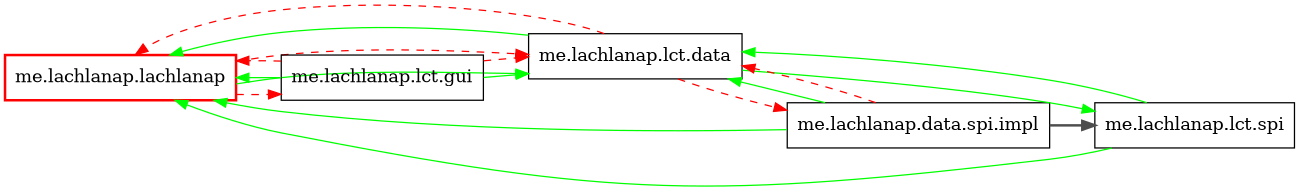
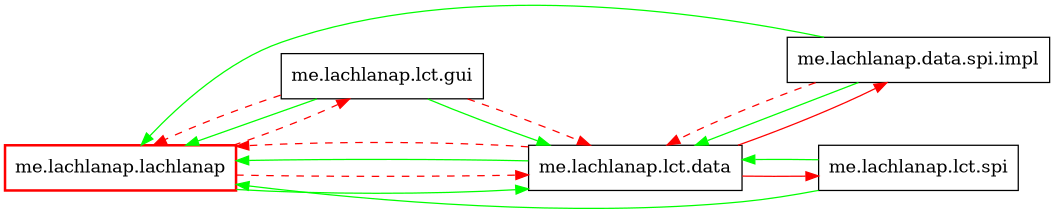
edge "me.lachlanap.lct.data" -> "me.lachlanap.lct.spi": color green -> red
edge "me.lachlanap.lct.data" -> "me.lachlanap.data.spi.impl": style dashed -> solid
edge "me.lachlanap.data.spi.impl" -> "me.lachlanap.lct.spi": removed
